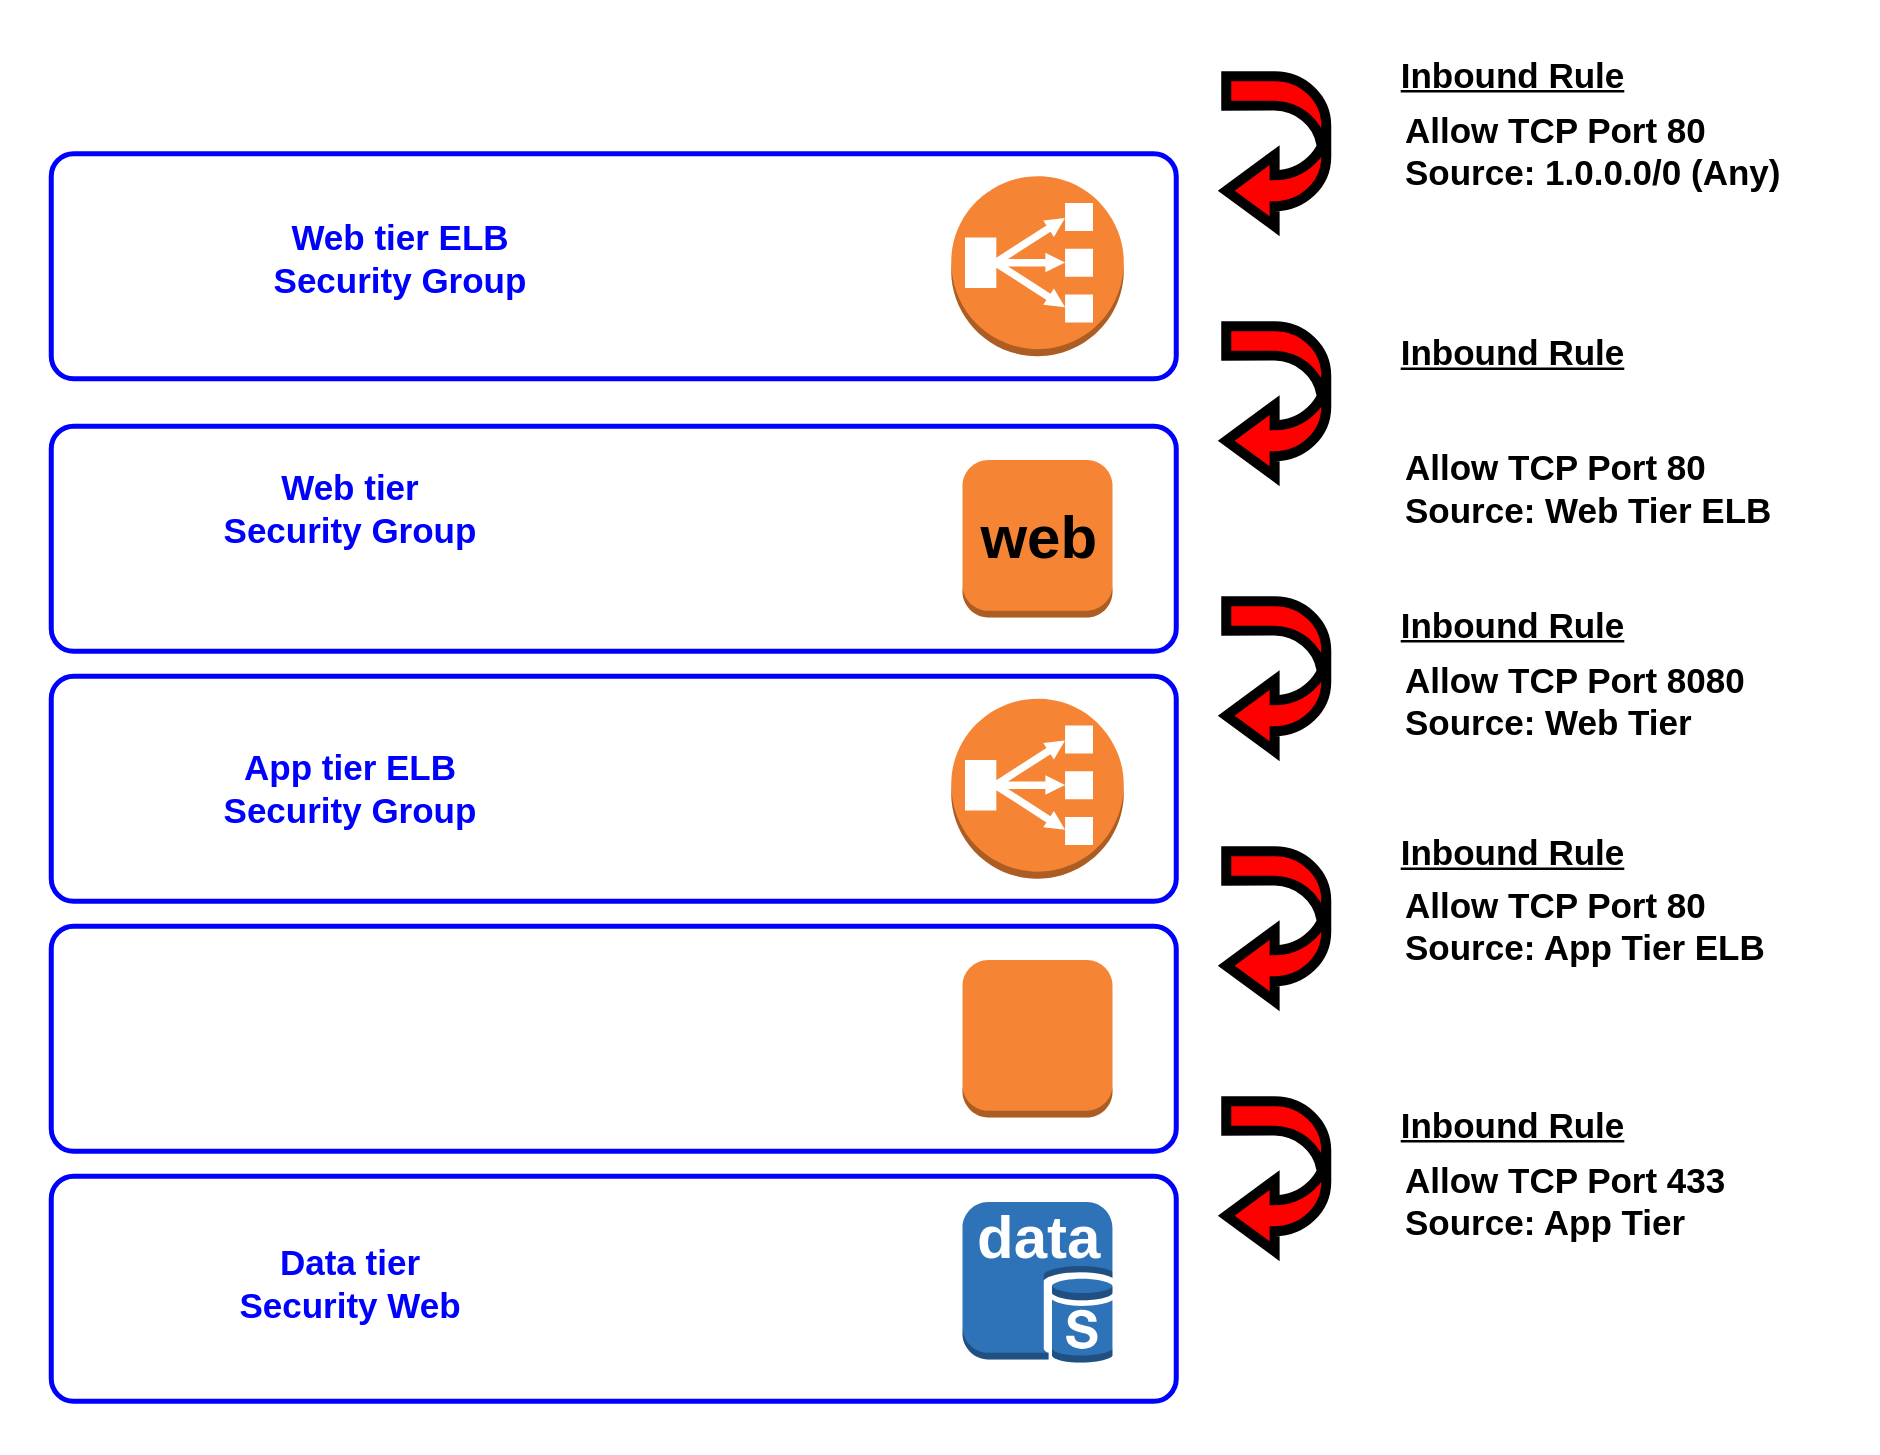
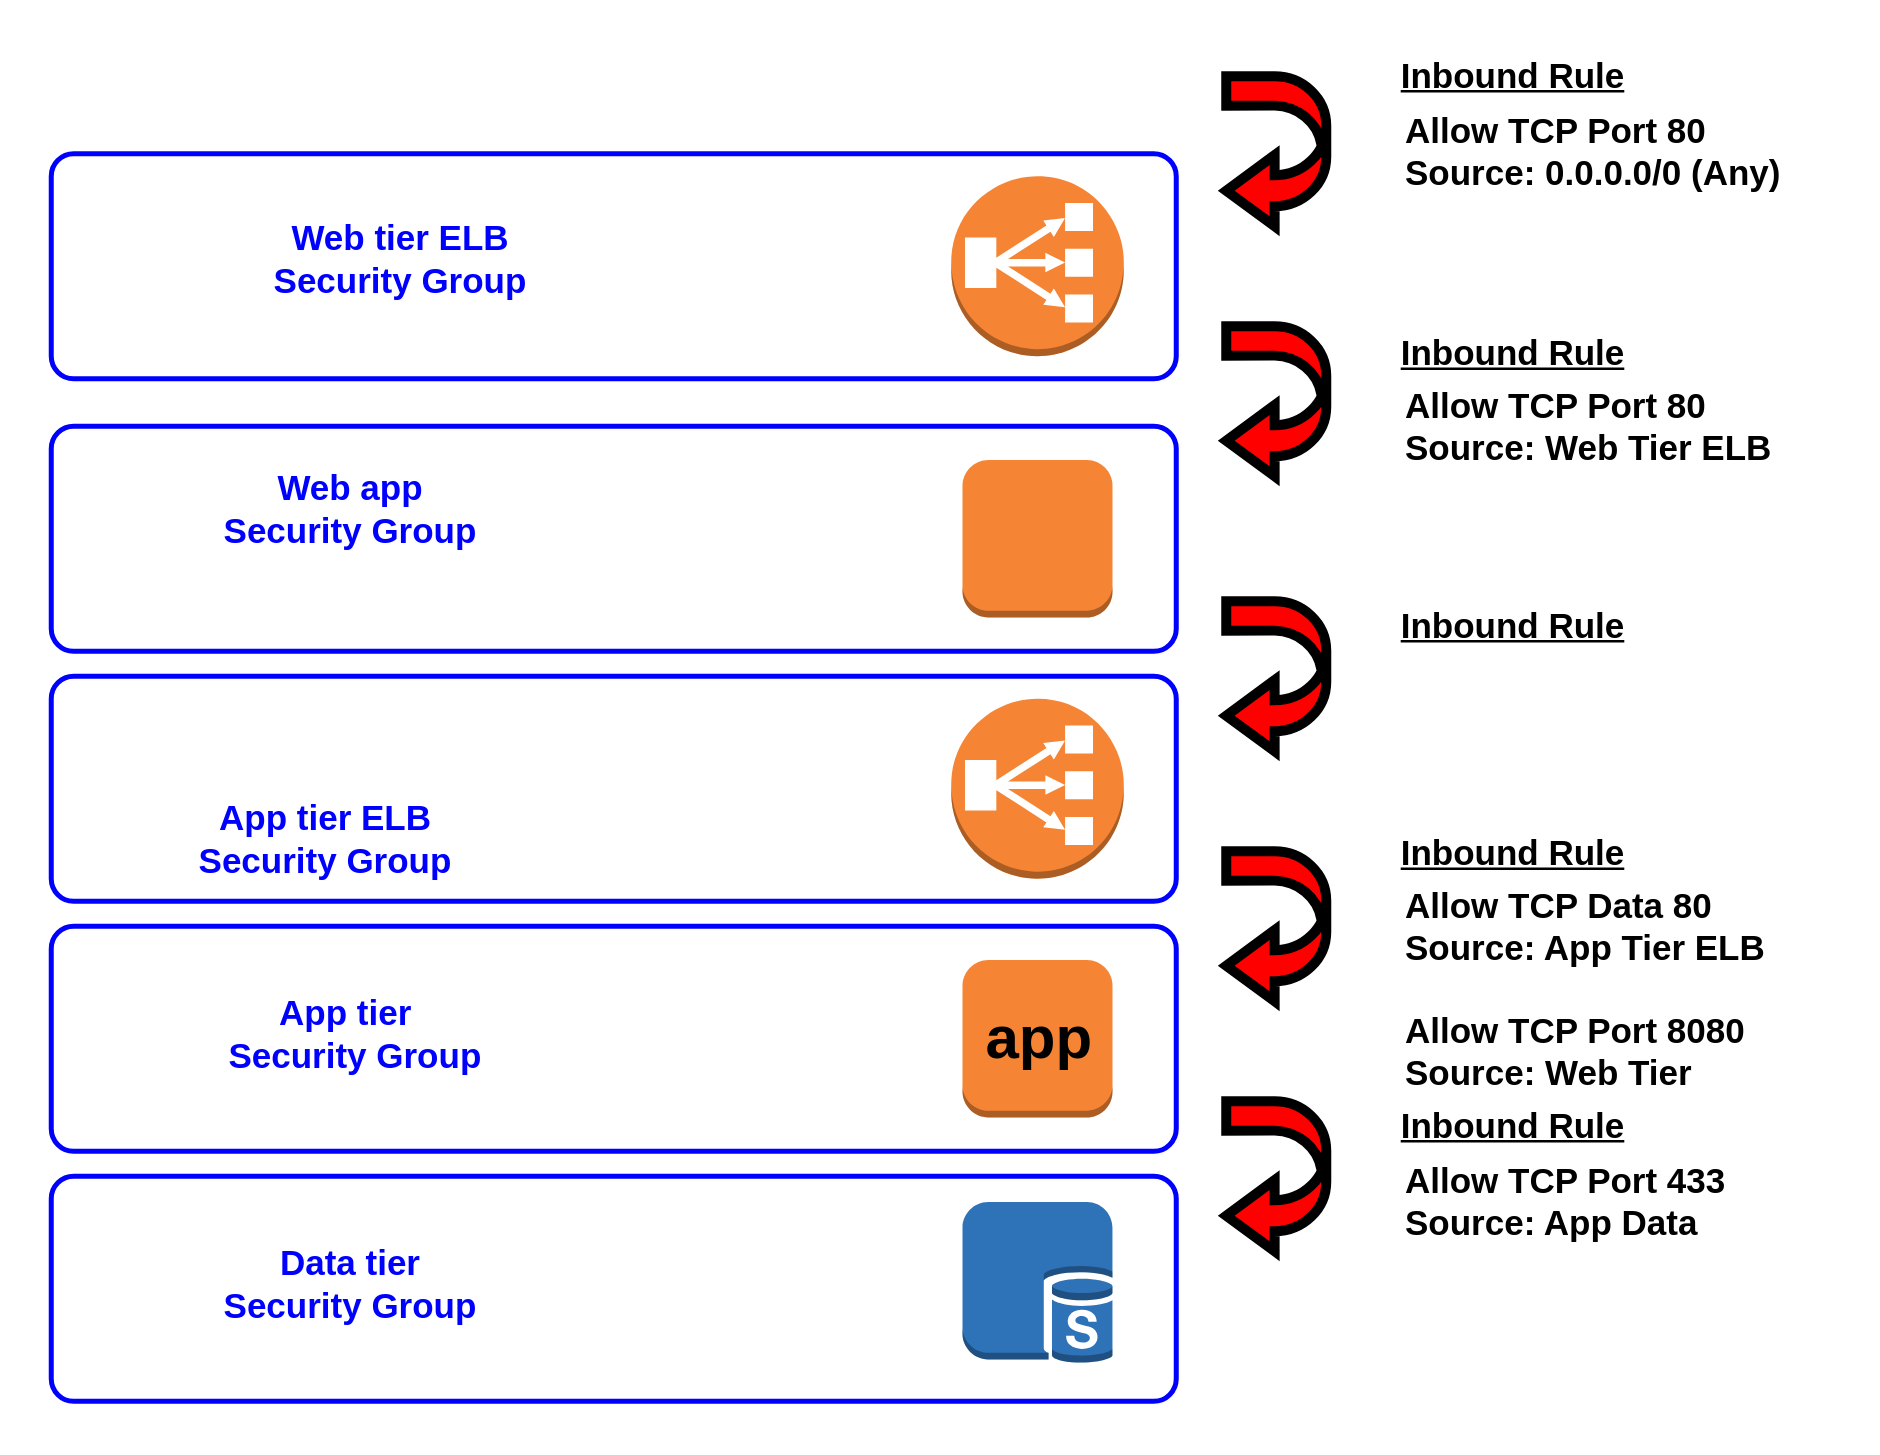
node "Allow TCP Port 80 Source: 1.0.0.0/0 (Any)": label "Allow TCP Port 80 Source: 1.0.0.0/0 (Any)" -> "Allow TCP Port 80 Source: 0.0.0.0/0 (Any)"
node "Allow TCP Port 80 Source: Web Tier ELB": moved (1614, 489) -> (1614, 426)
node "Web tier Security Group": label "Web tier Security Group" -> "Web app Security Group"
node "web": removed
node "Allow TCP Port 8080 Source: Web Tier": moved (1614, 701) -> (1614, 1051)
node "App tier ELB Security Group": moved (351, 789) -> (326, 839)
node "Allow TCP Port 80 Source: App Tier ELB": label "Allow TCP Port 80 Source: App Tier ELB" -> "Allow TCP Data 80 Source: App Tier ELB"
node "App tier Security Group": added
node "app": added
node "Allow TCP Port 433 Source: App Tier": label "Allow TCP Port 433 Source: App Tier" -> "Allow TCP Port 433 Source: App Data"
node "data": removed
node "Data tier Security Web": label "Data tier Security Web" -> "Data tier Security Group"
